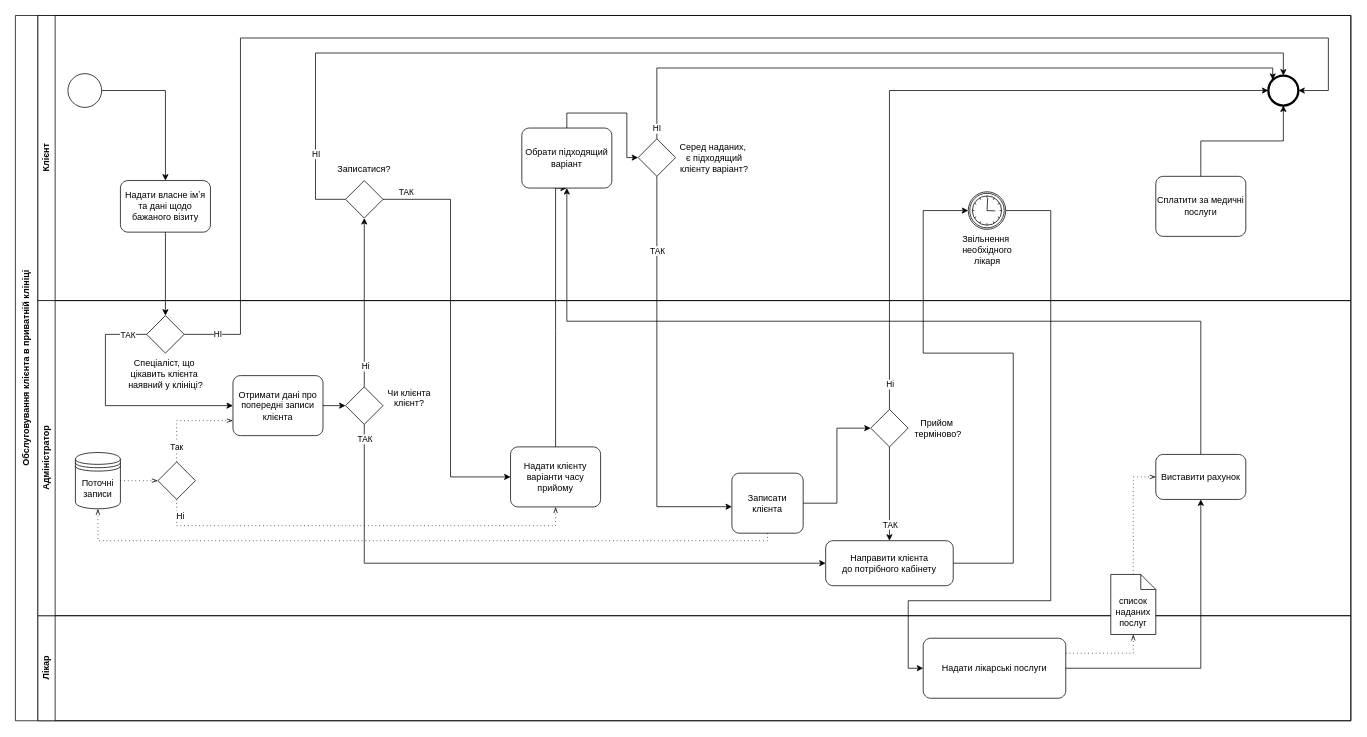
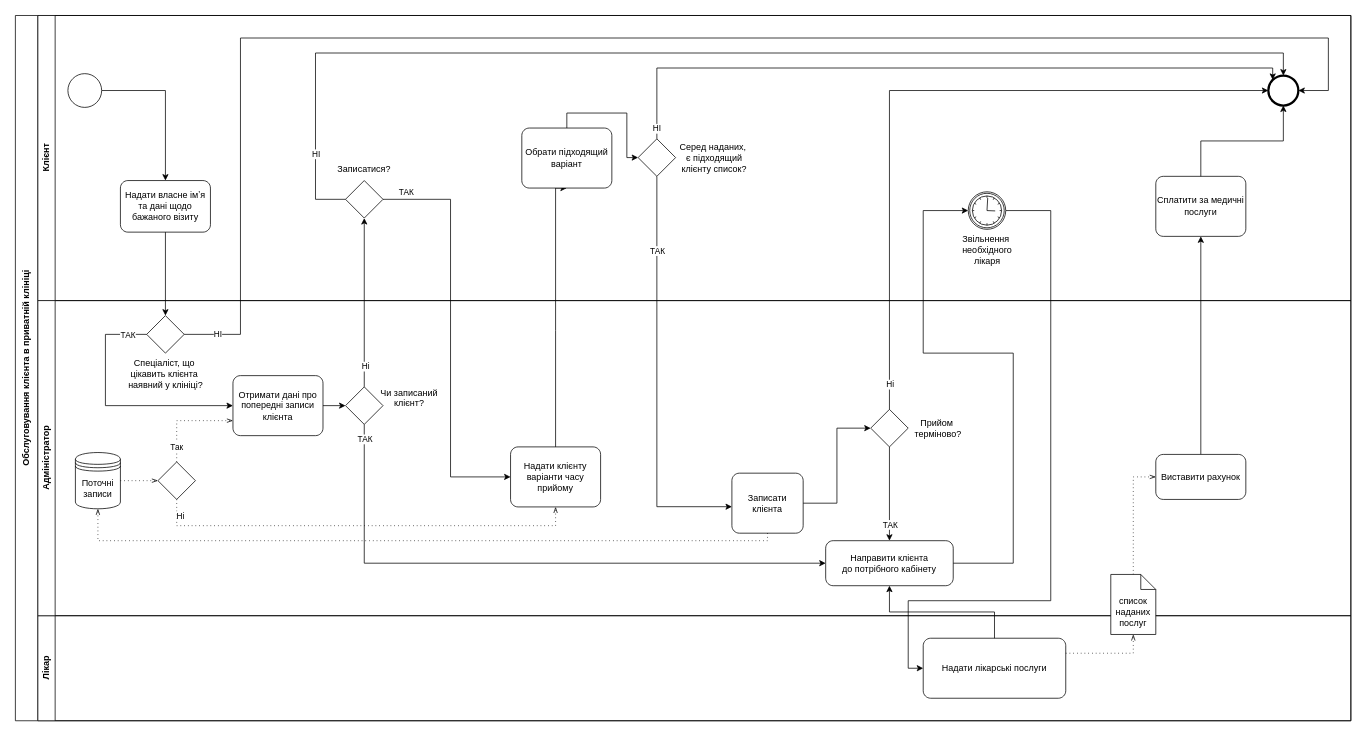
node "Серед наданих, є підходящий клієнту варіант?": label "Серед наданих, є підходящий клієнту варіант?" -> "Серед наданих, є підходящий клієнту список?"
edge "Виставити рахунок" -> "Обрати підходящий варіант": now "Виставити рахунок" -> "Сплатити за медичні послуги"
node "Чи клієнта клієнт?": label "Чи клієнта клієнт?" -> "Чи записаний клієнт?"
edge "Надати лікарські послуги" -> "Виставити рахунок": now "Надати лікарські послуги" -> "Направити клієнта до потрібного кабінету"
